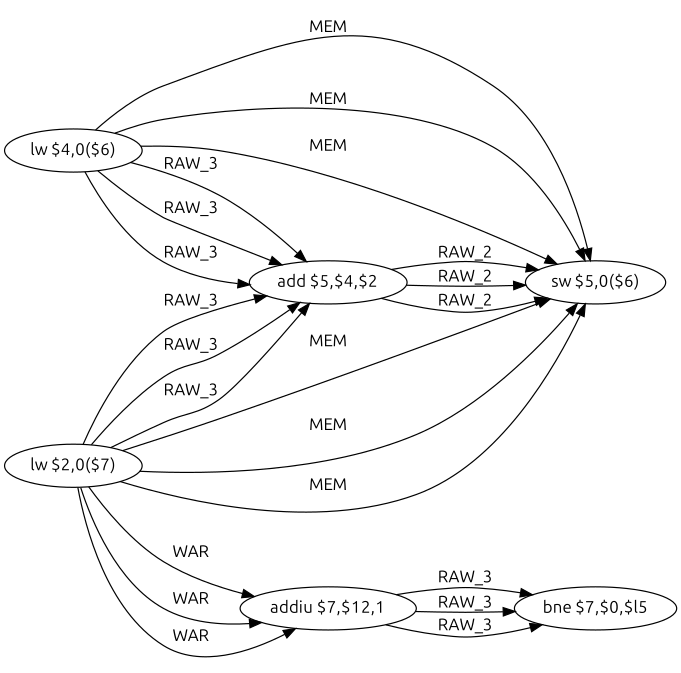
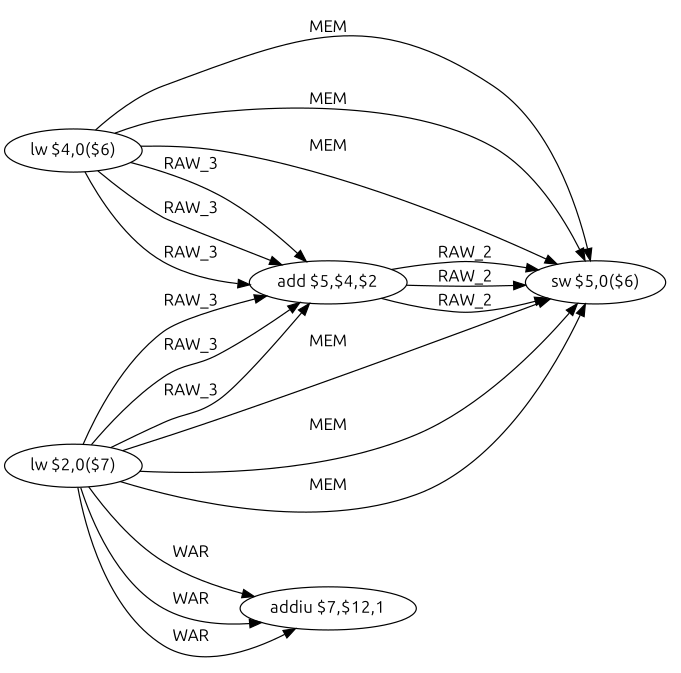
node "bne $7,$0,$l5": removed
